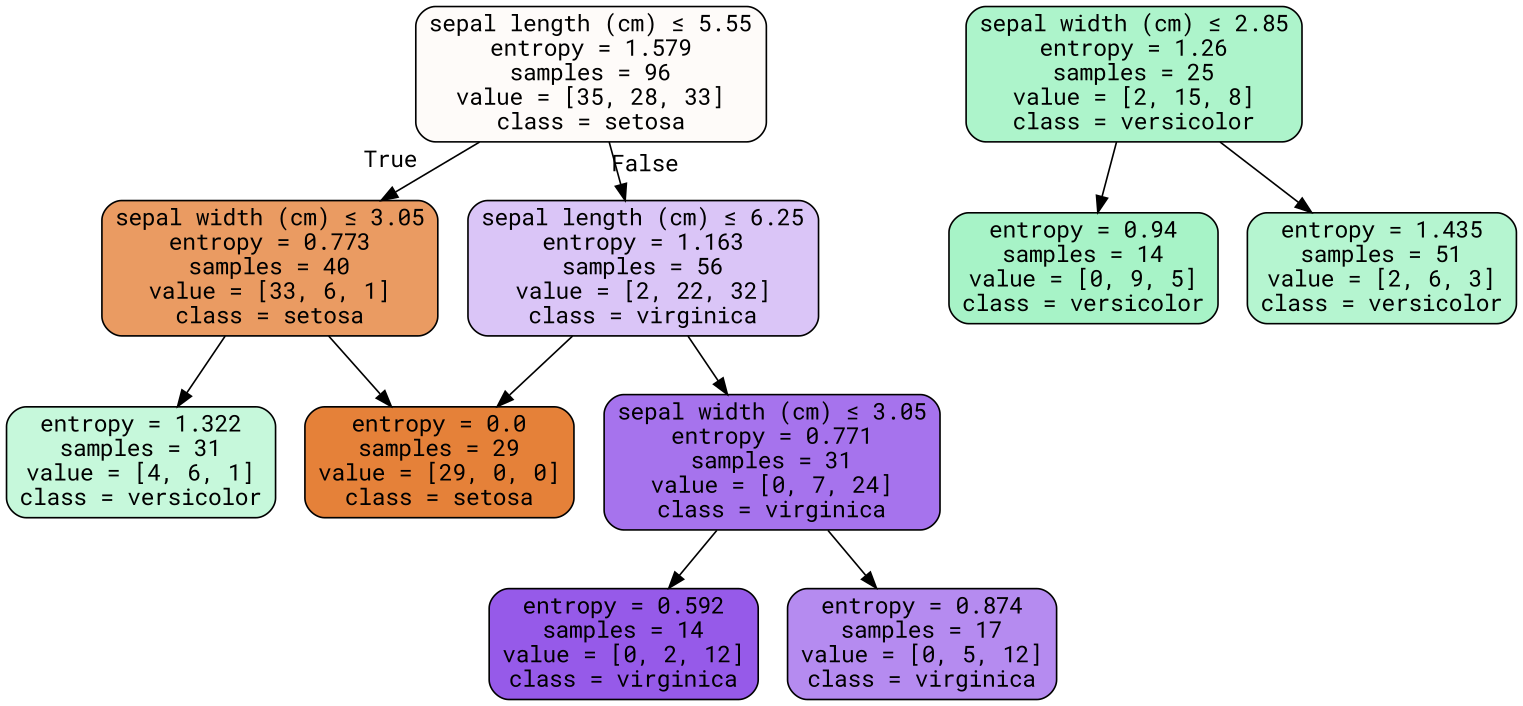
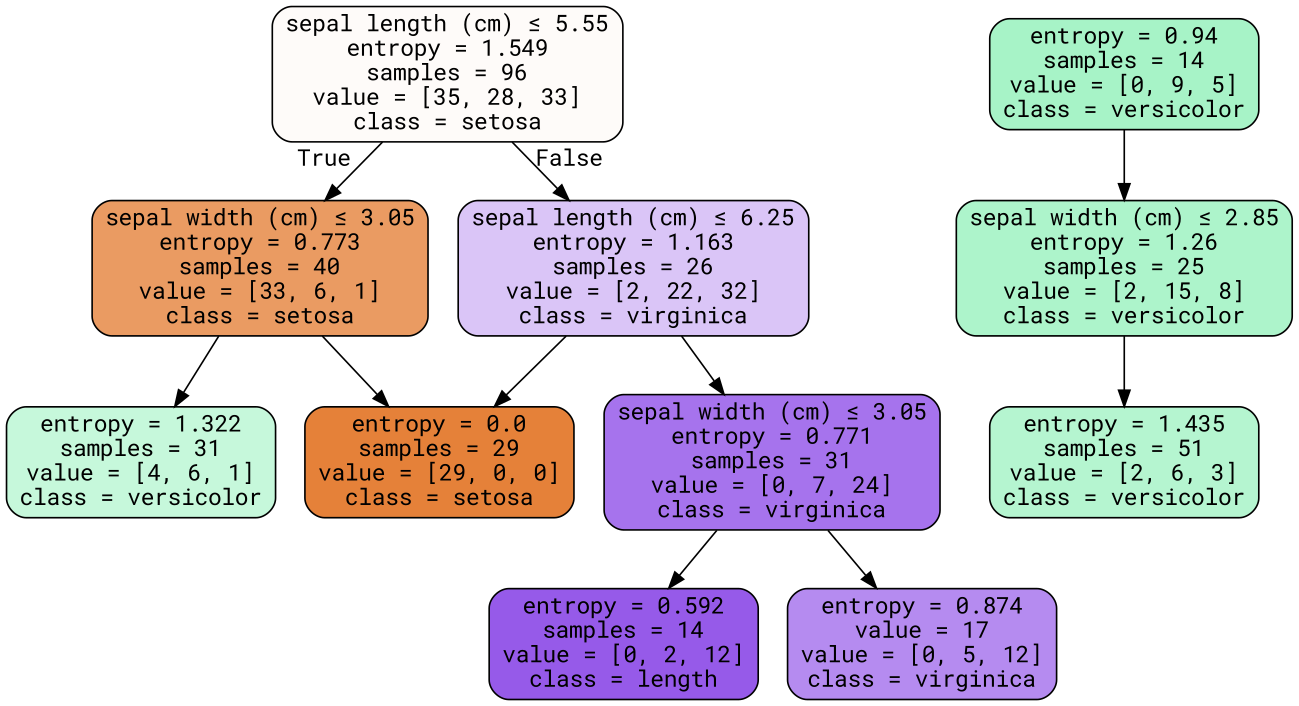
node "sepal length (cm) ≤ 5.55": text "entropy = 1.579" -> "entropy = 1.549"
edge "sepal width (cm) ≤ 2.85" -> "entropy = 0.94": reversed
node "sepal length (cm) ≤ 6.25": text "samples = 56" -> "samples = 26"
node "entropy = 0.874": text "samples = 17" -> "value = 17"
node "entropy = 0.592": text "class = virginica" -> "class = length"
